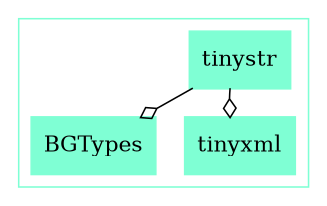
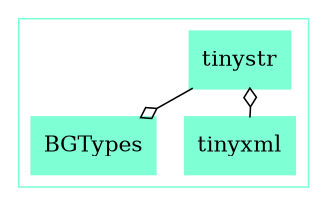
edge "tinystr" -> "tinyxml": reversed
